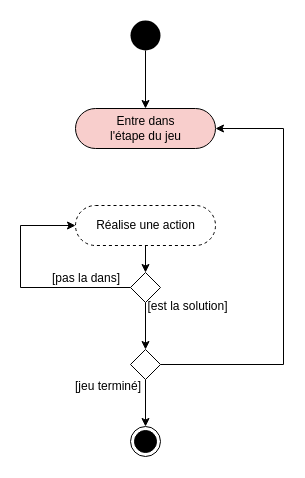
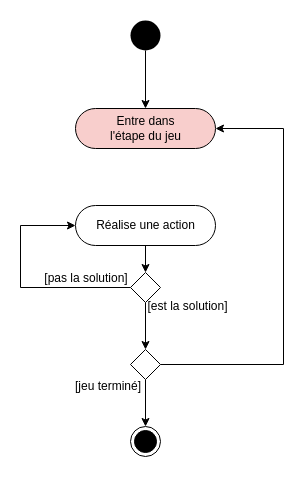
node "Réalise une action": style dashed -> solid
node "[pas la dans]": label "[pas la dans]" -> "[pas la solution]"
